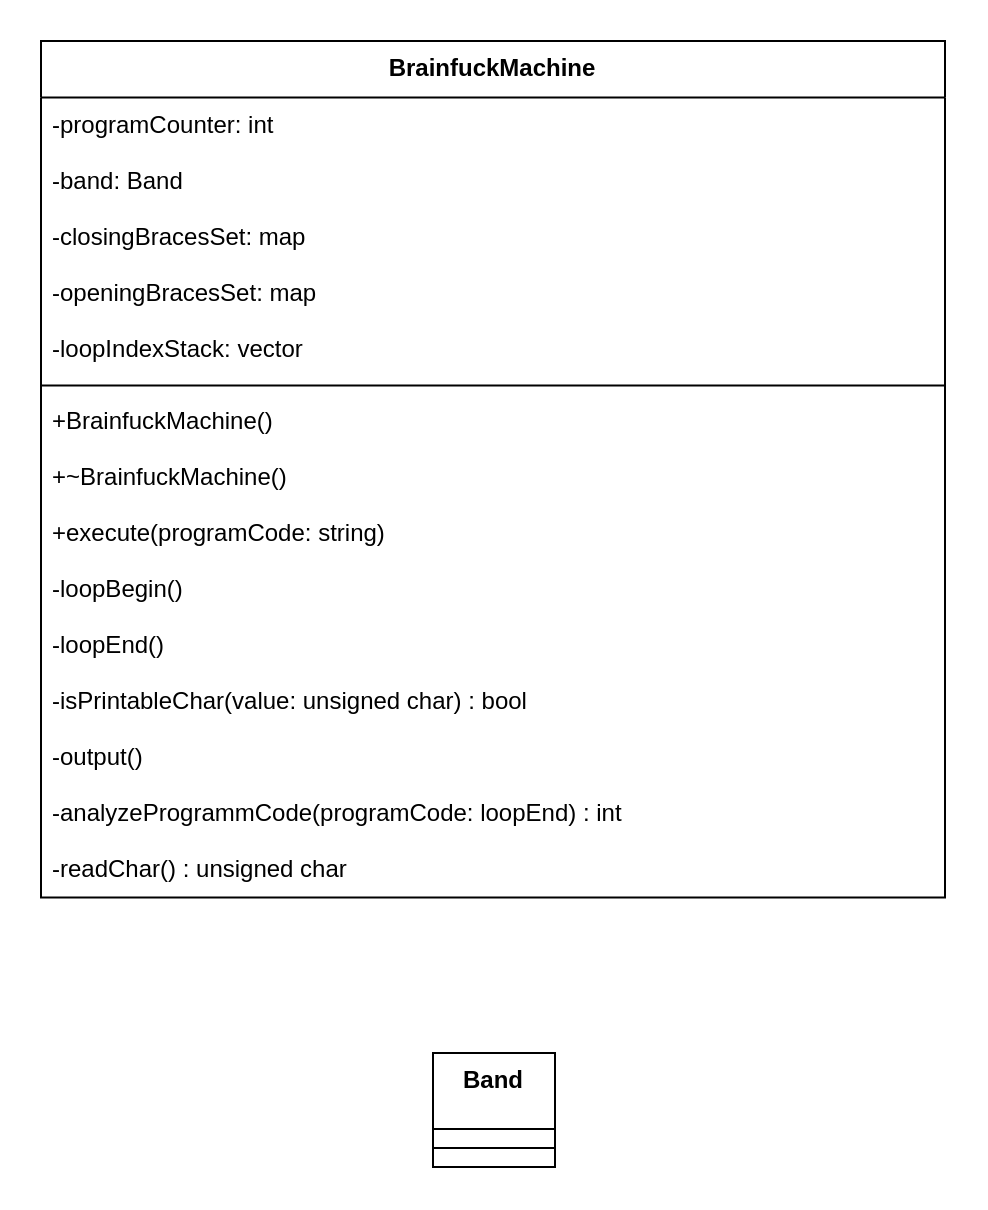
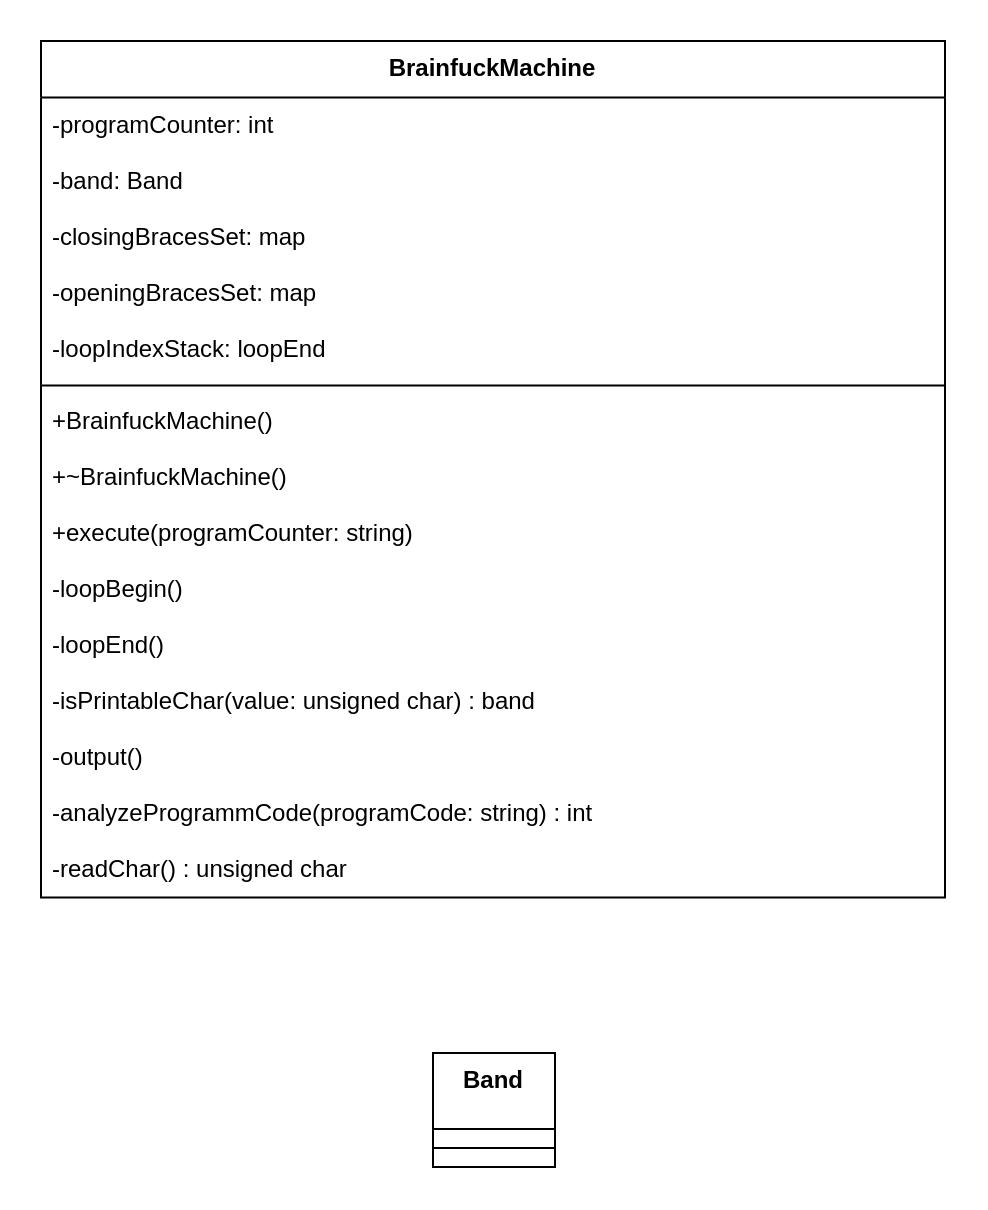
node "-loopIndexStack: vector": label "-loopIndexStack: vector" -> "-loopIndexStack: loopEnd"
node "+execute(programCode: string)": label "+execute(programCode: string)" -> "+execute(programCounter: string)"
node "-isPrintableChar(value: unsigned char) : bool": label "-isPrintableChar(value: unsigned char) : bool" -> "-isPrintableChar(value: unsigned char) : band"
node "-analyzeProgrammCode(programCode: loopEnd) : int": label "-analyzeProgrammCode(programCode: loopEnd) : int" -> "-analyzeProgrammCode(programCode: string) : int"
